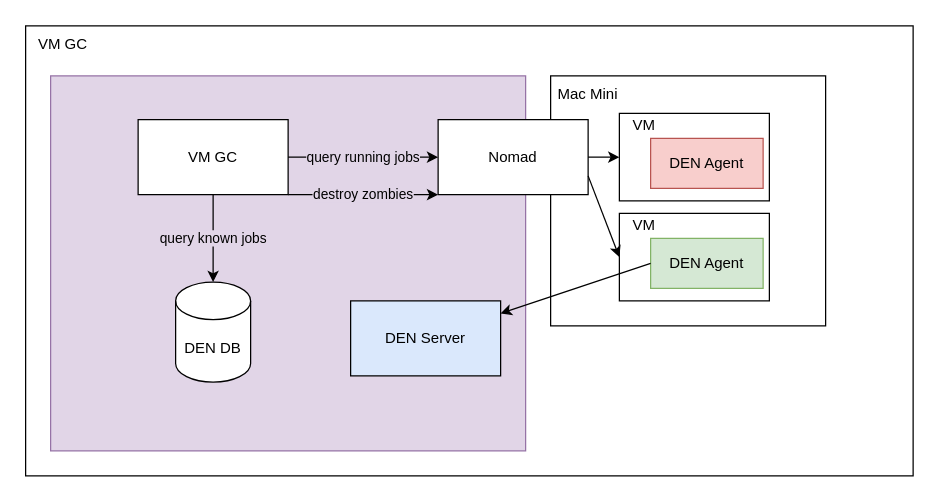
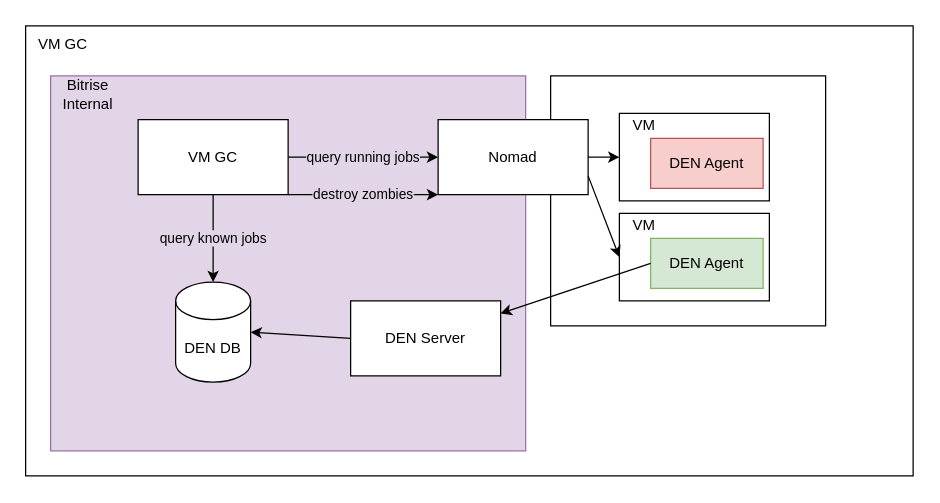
node "Bitrise Internal": added
node "Mac Mini": removed
edge "DEN Server" -> "DEN DB": added
node "DEN Server": fillcolor #dae8fc -> #ffffff
